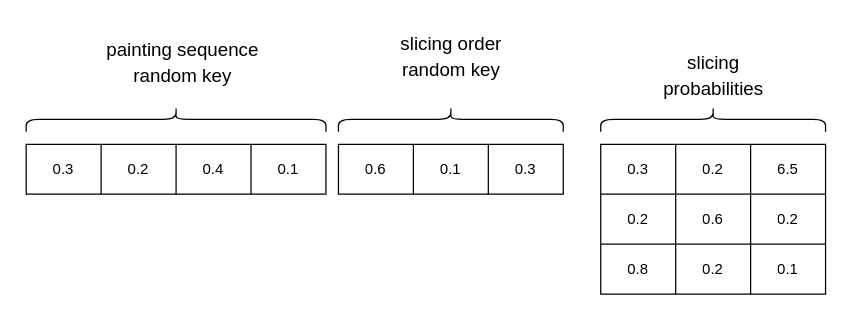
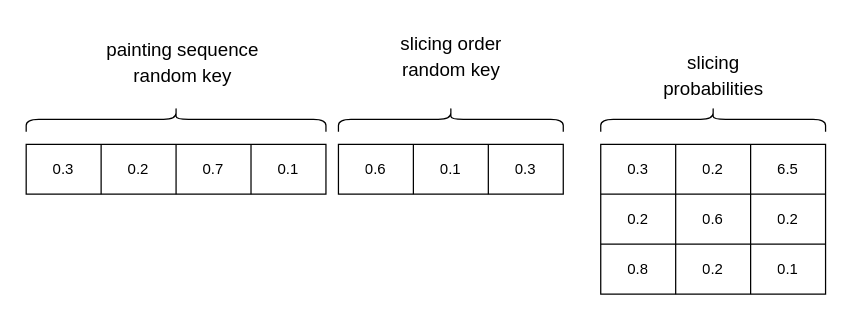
node "0.4": label "0.4" -> "0.7"
